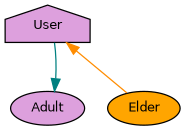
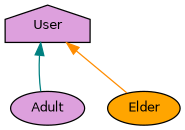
edge "User" -> "Adult": reversed
